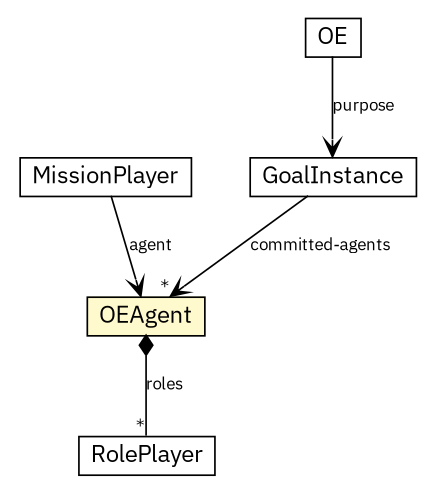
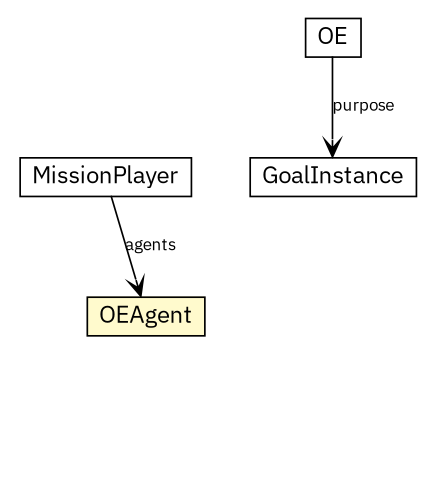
edge "GoalInstance" -> "OEAgent": removed, label "committed-agents"
edge "MissionPlayer" -> "OEAgent": label "agent" -> "agents"
node "RolePlayer": removed
